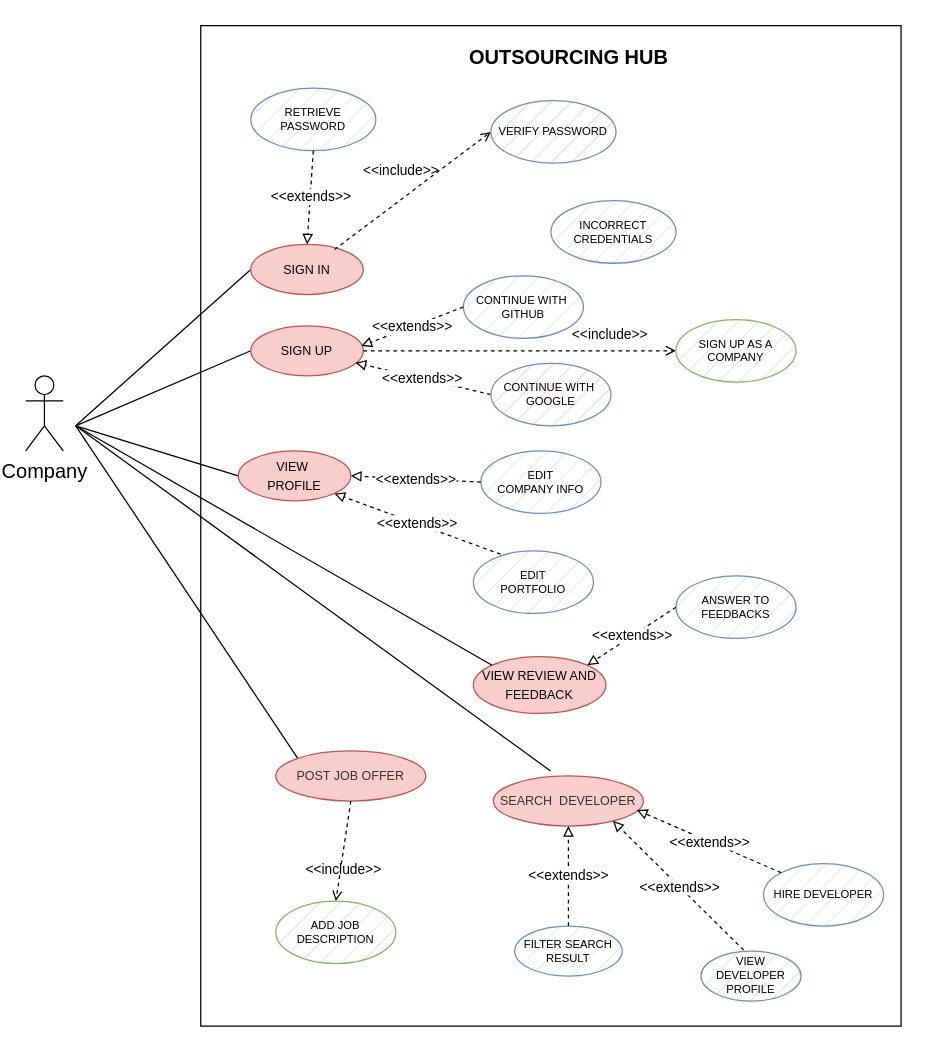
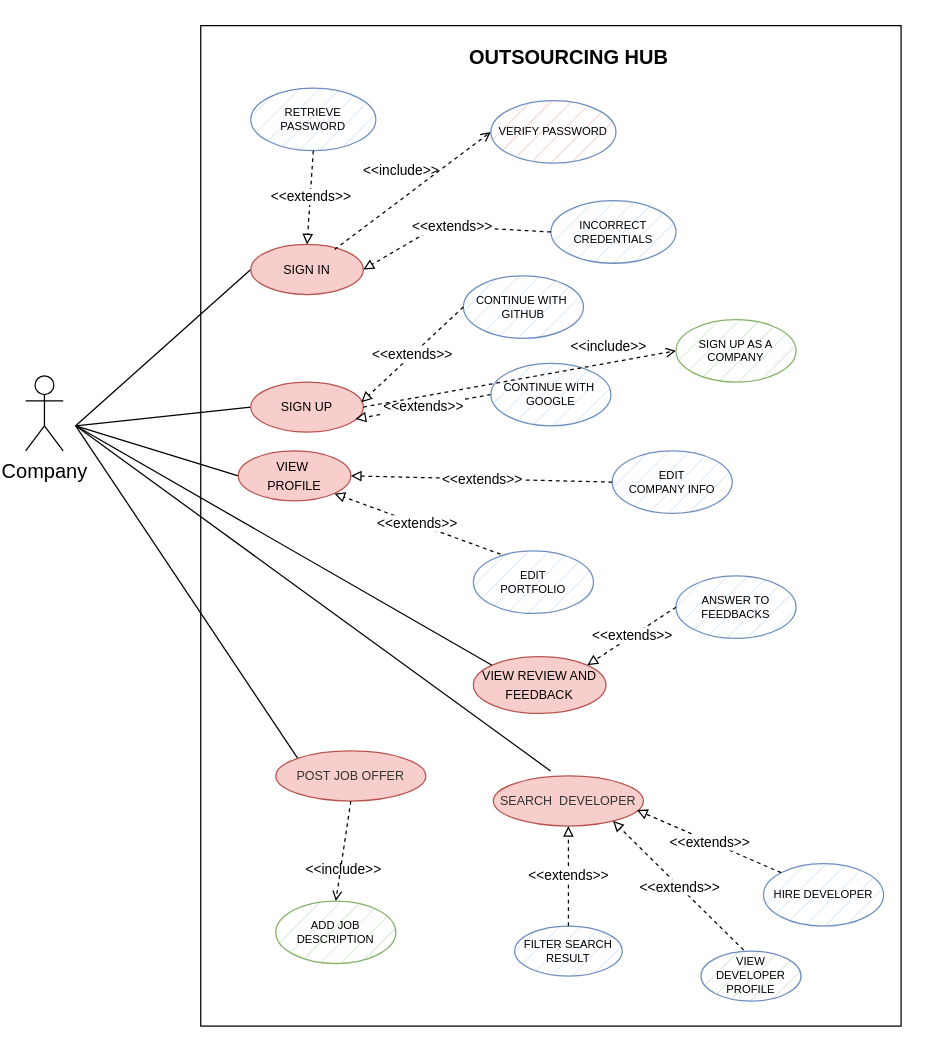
edge "INCORRECTCREDENTIALS" -> "SIGN IN": added, label "<<extends>>"
node "SIGN UP": moved (307, 351) -> (307, 407)
node "CONTINUE WITH GOOGLE": fillcolor #f8cecc -> #dae8fc
node "EDITCOMPANY INFO": moved (541, 482) -> (672, 482)
